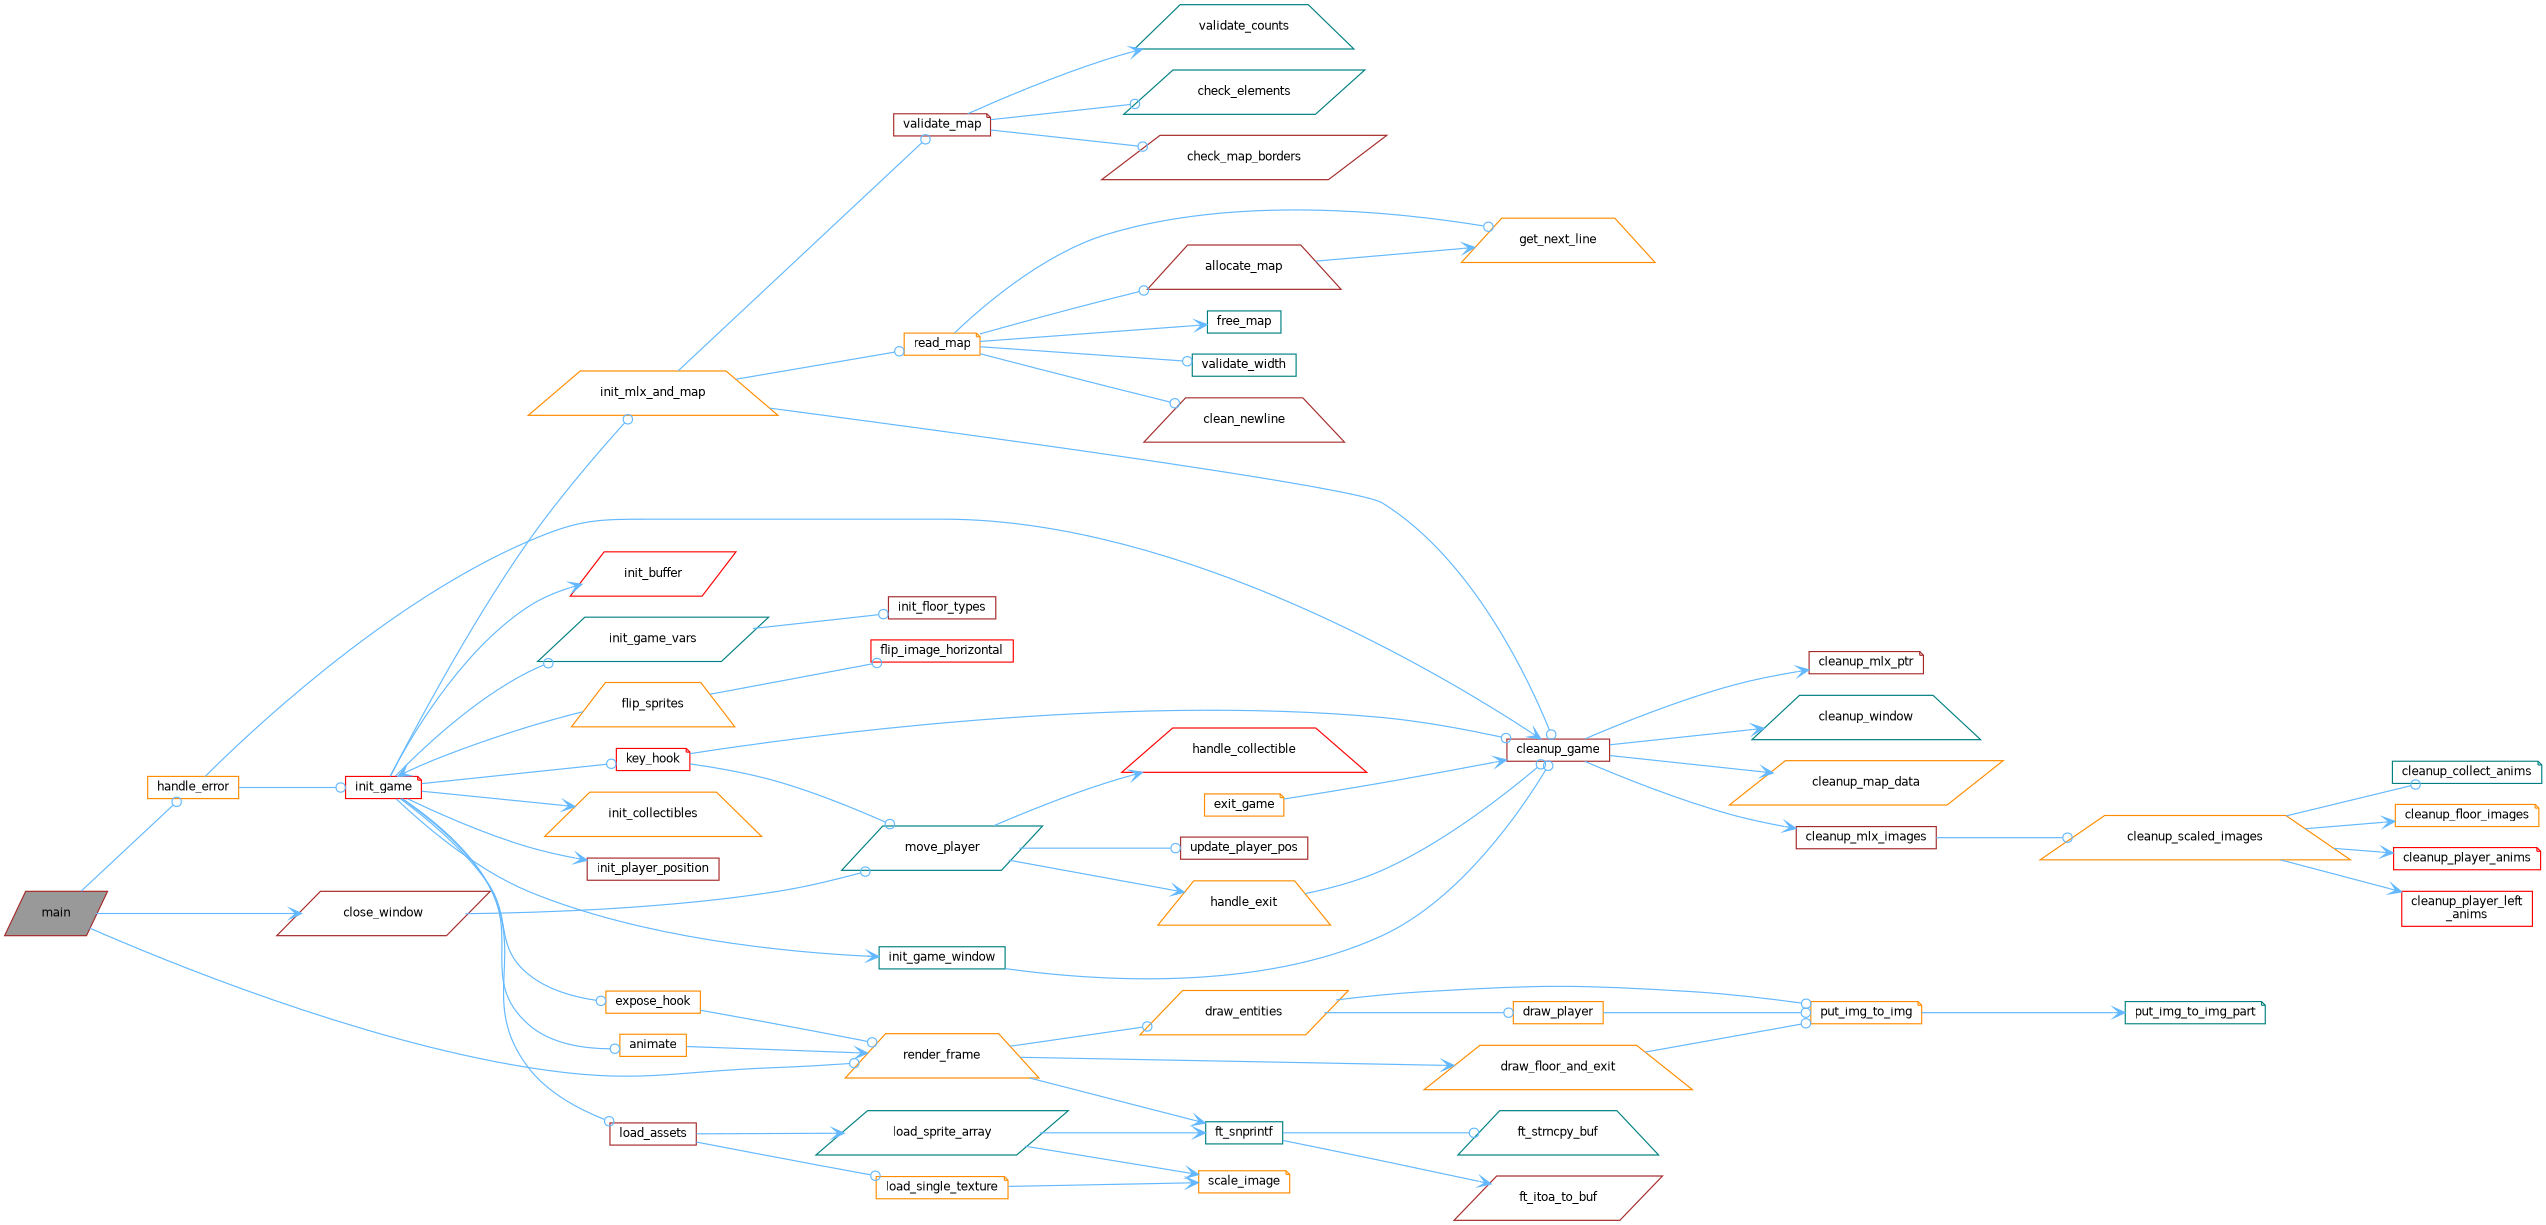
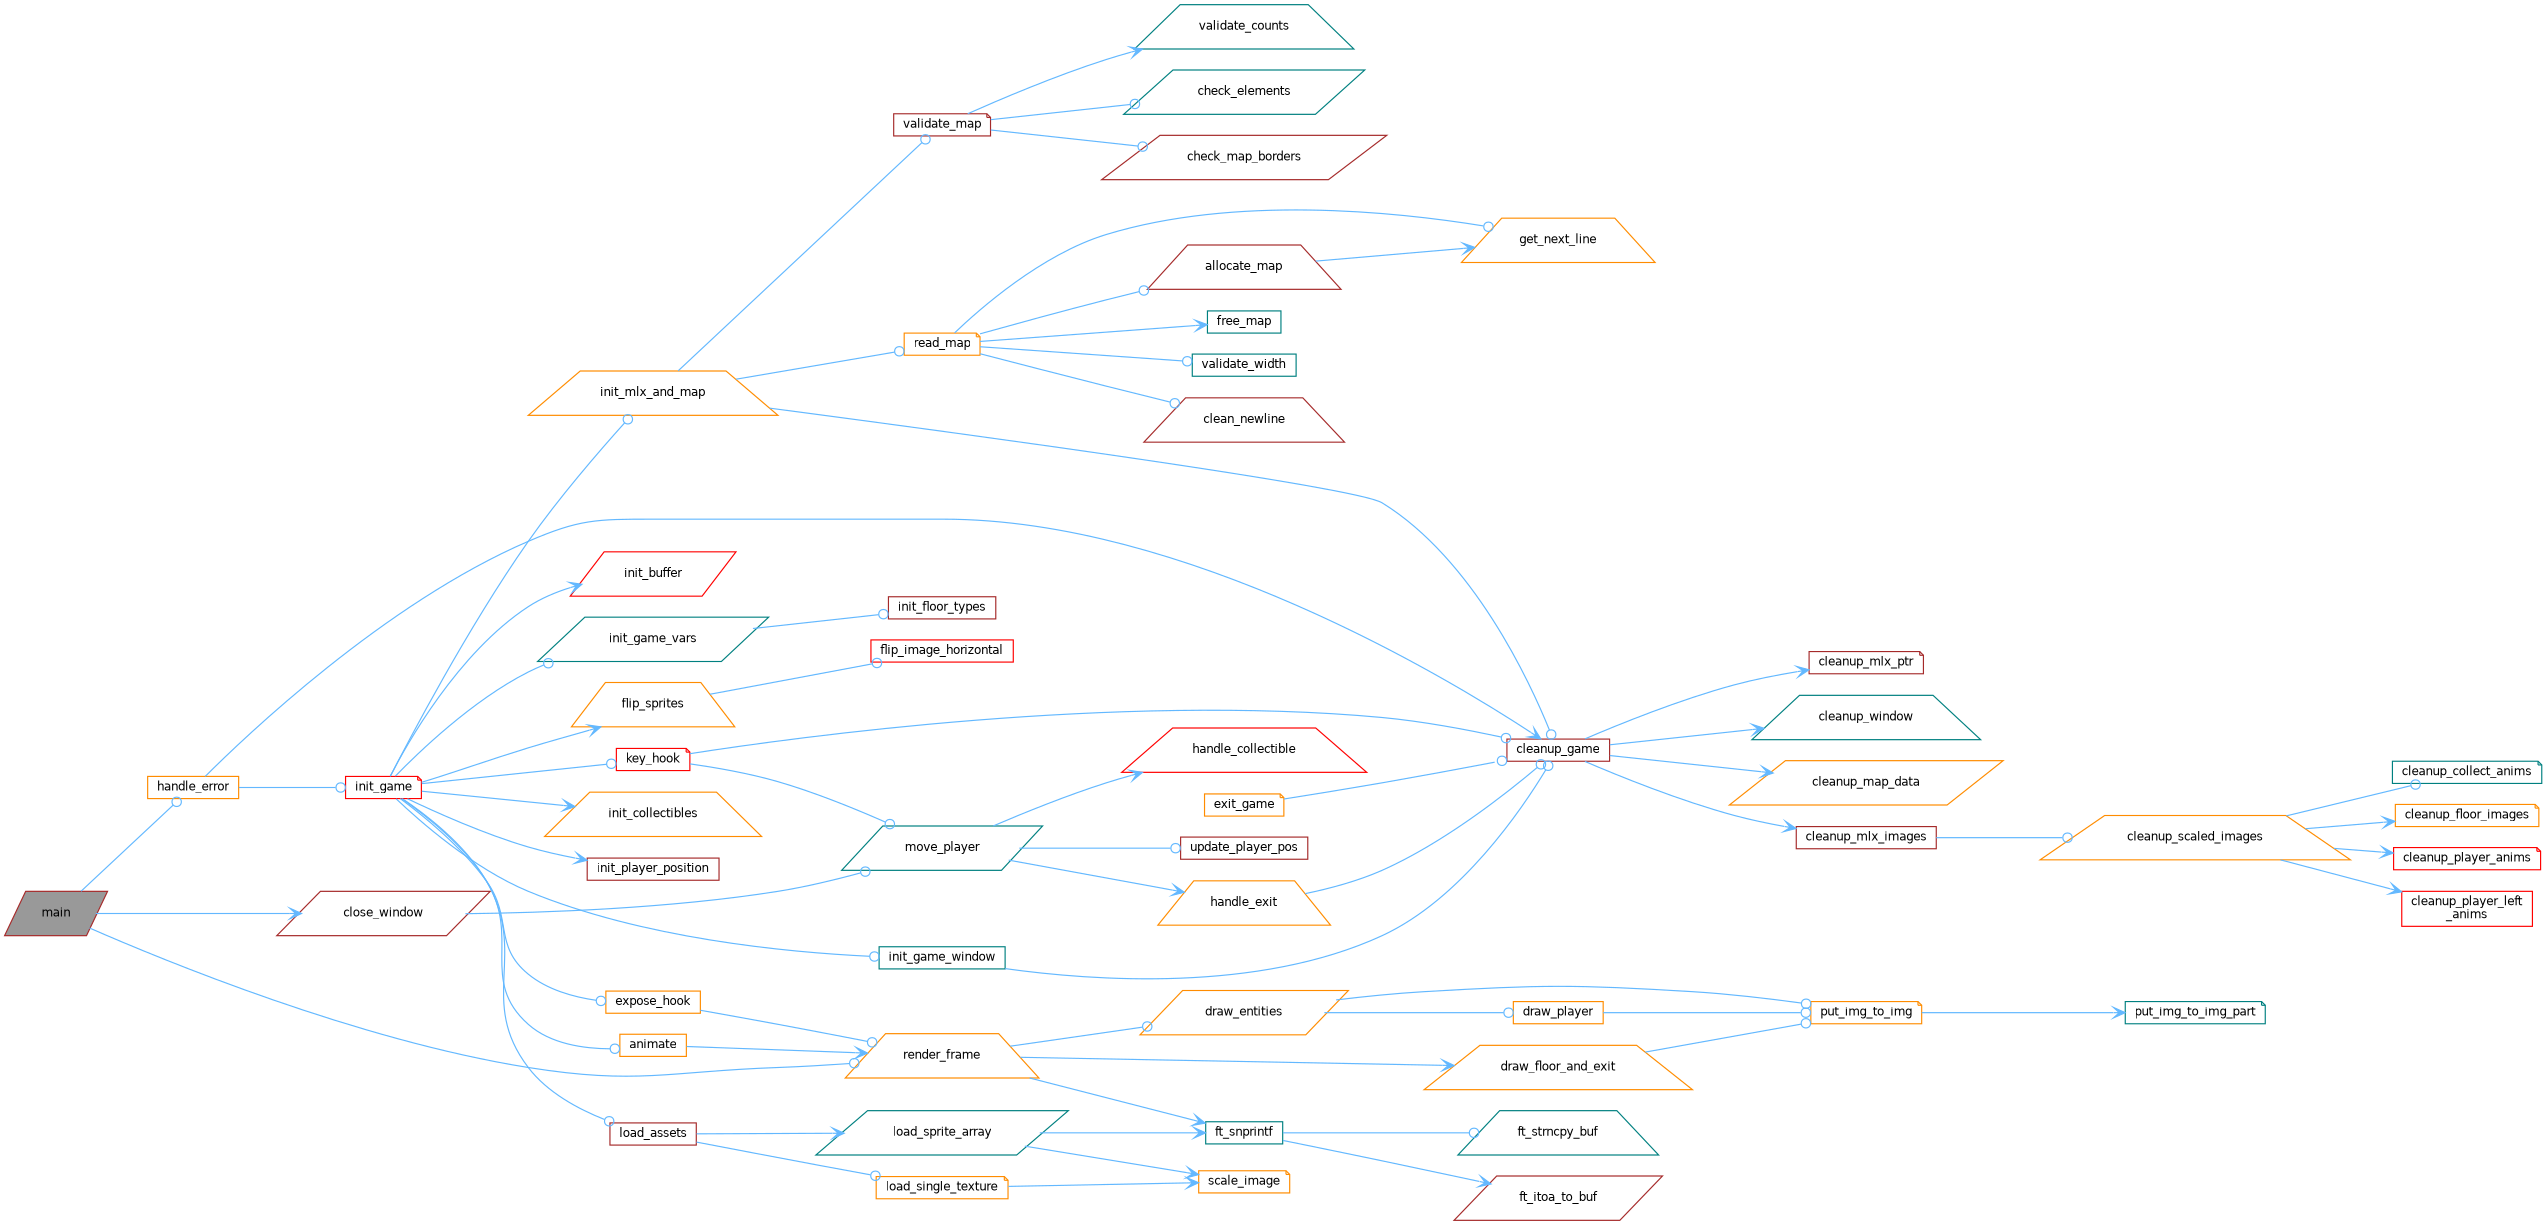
edge "flip_sprites" -> "init_game": reversed
edge "exit_game" -> "cleanup_game": arrowhead vee -> odot
edge "init_game" -> "init_game_window": arrowhead vee -> odot
